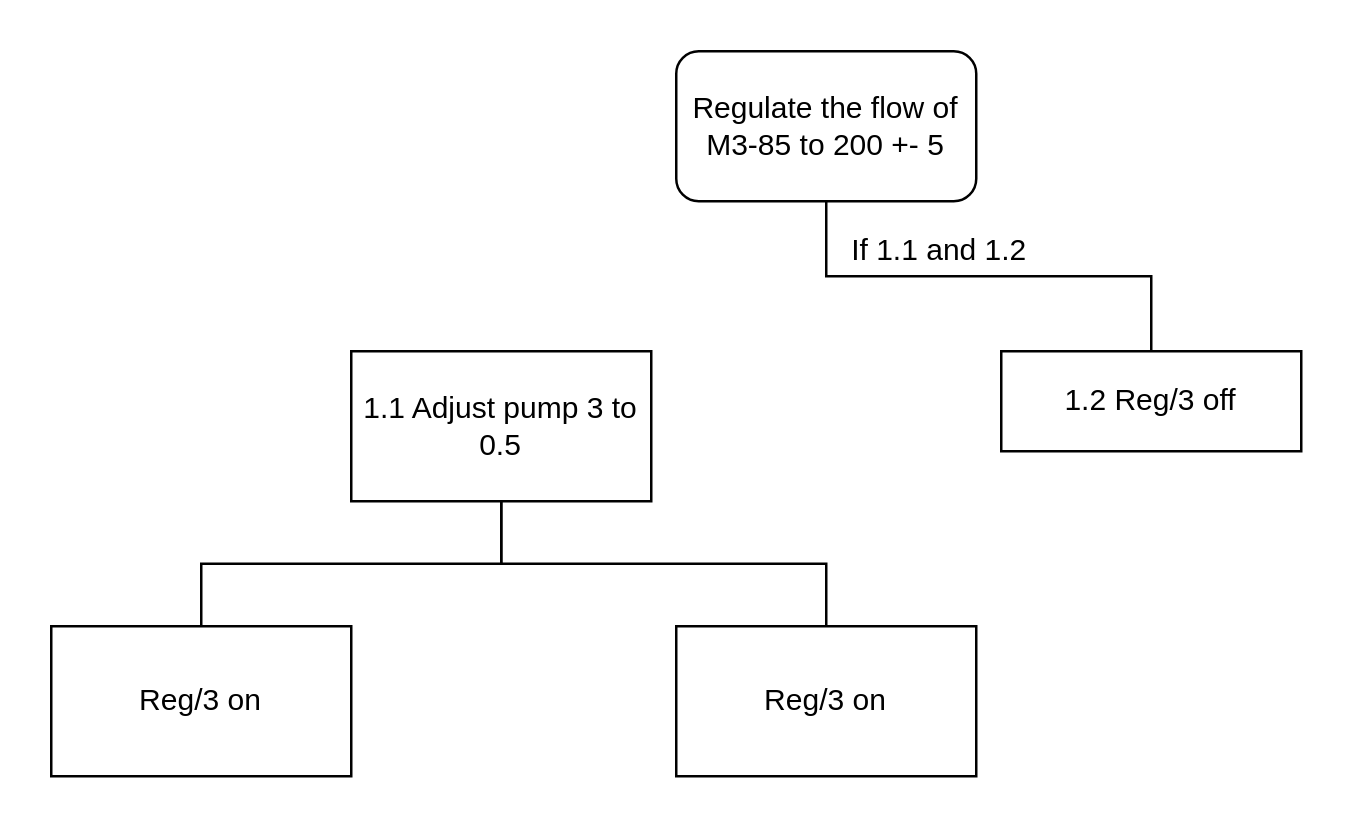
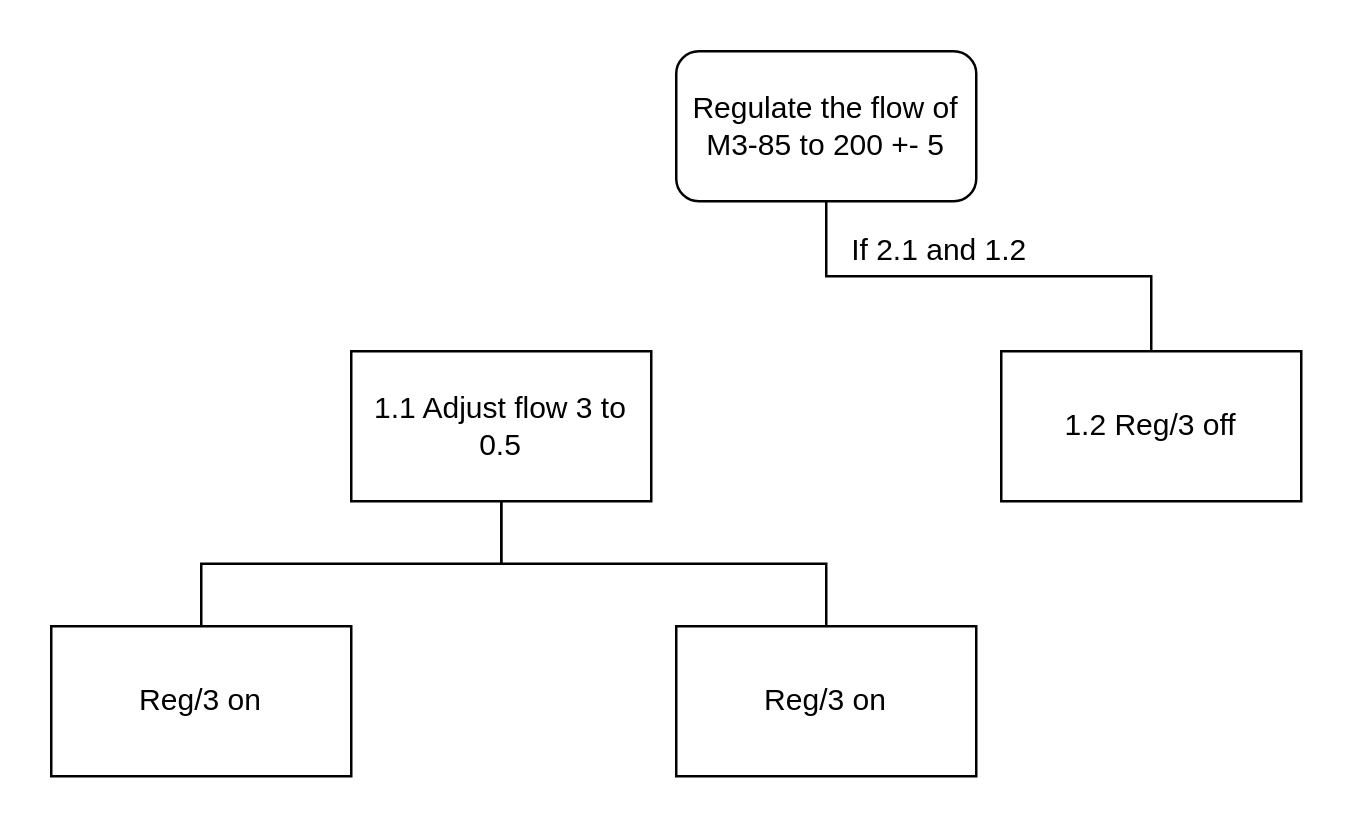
node "If 1.1 and 1.2": label "If 1.1 and 1.2" -> "If 2.1 and 1.2"
node "1.2 Reg/3 off": size 300x100 -> 300x150
node "1.1 Adjust pump 3 to 0.5": label "1.1 Adjust pump 3 to 0.5" -> "1.1 Adjust flow 3 to 0.5"
